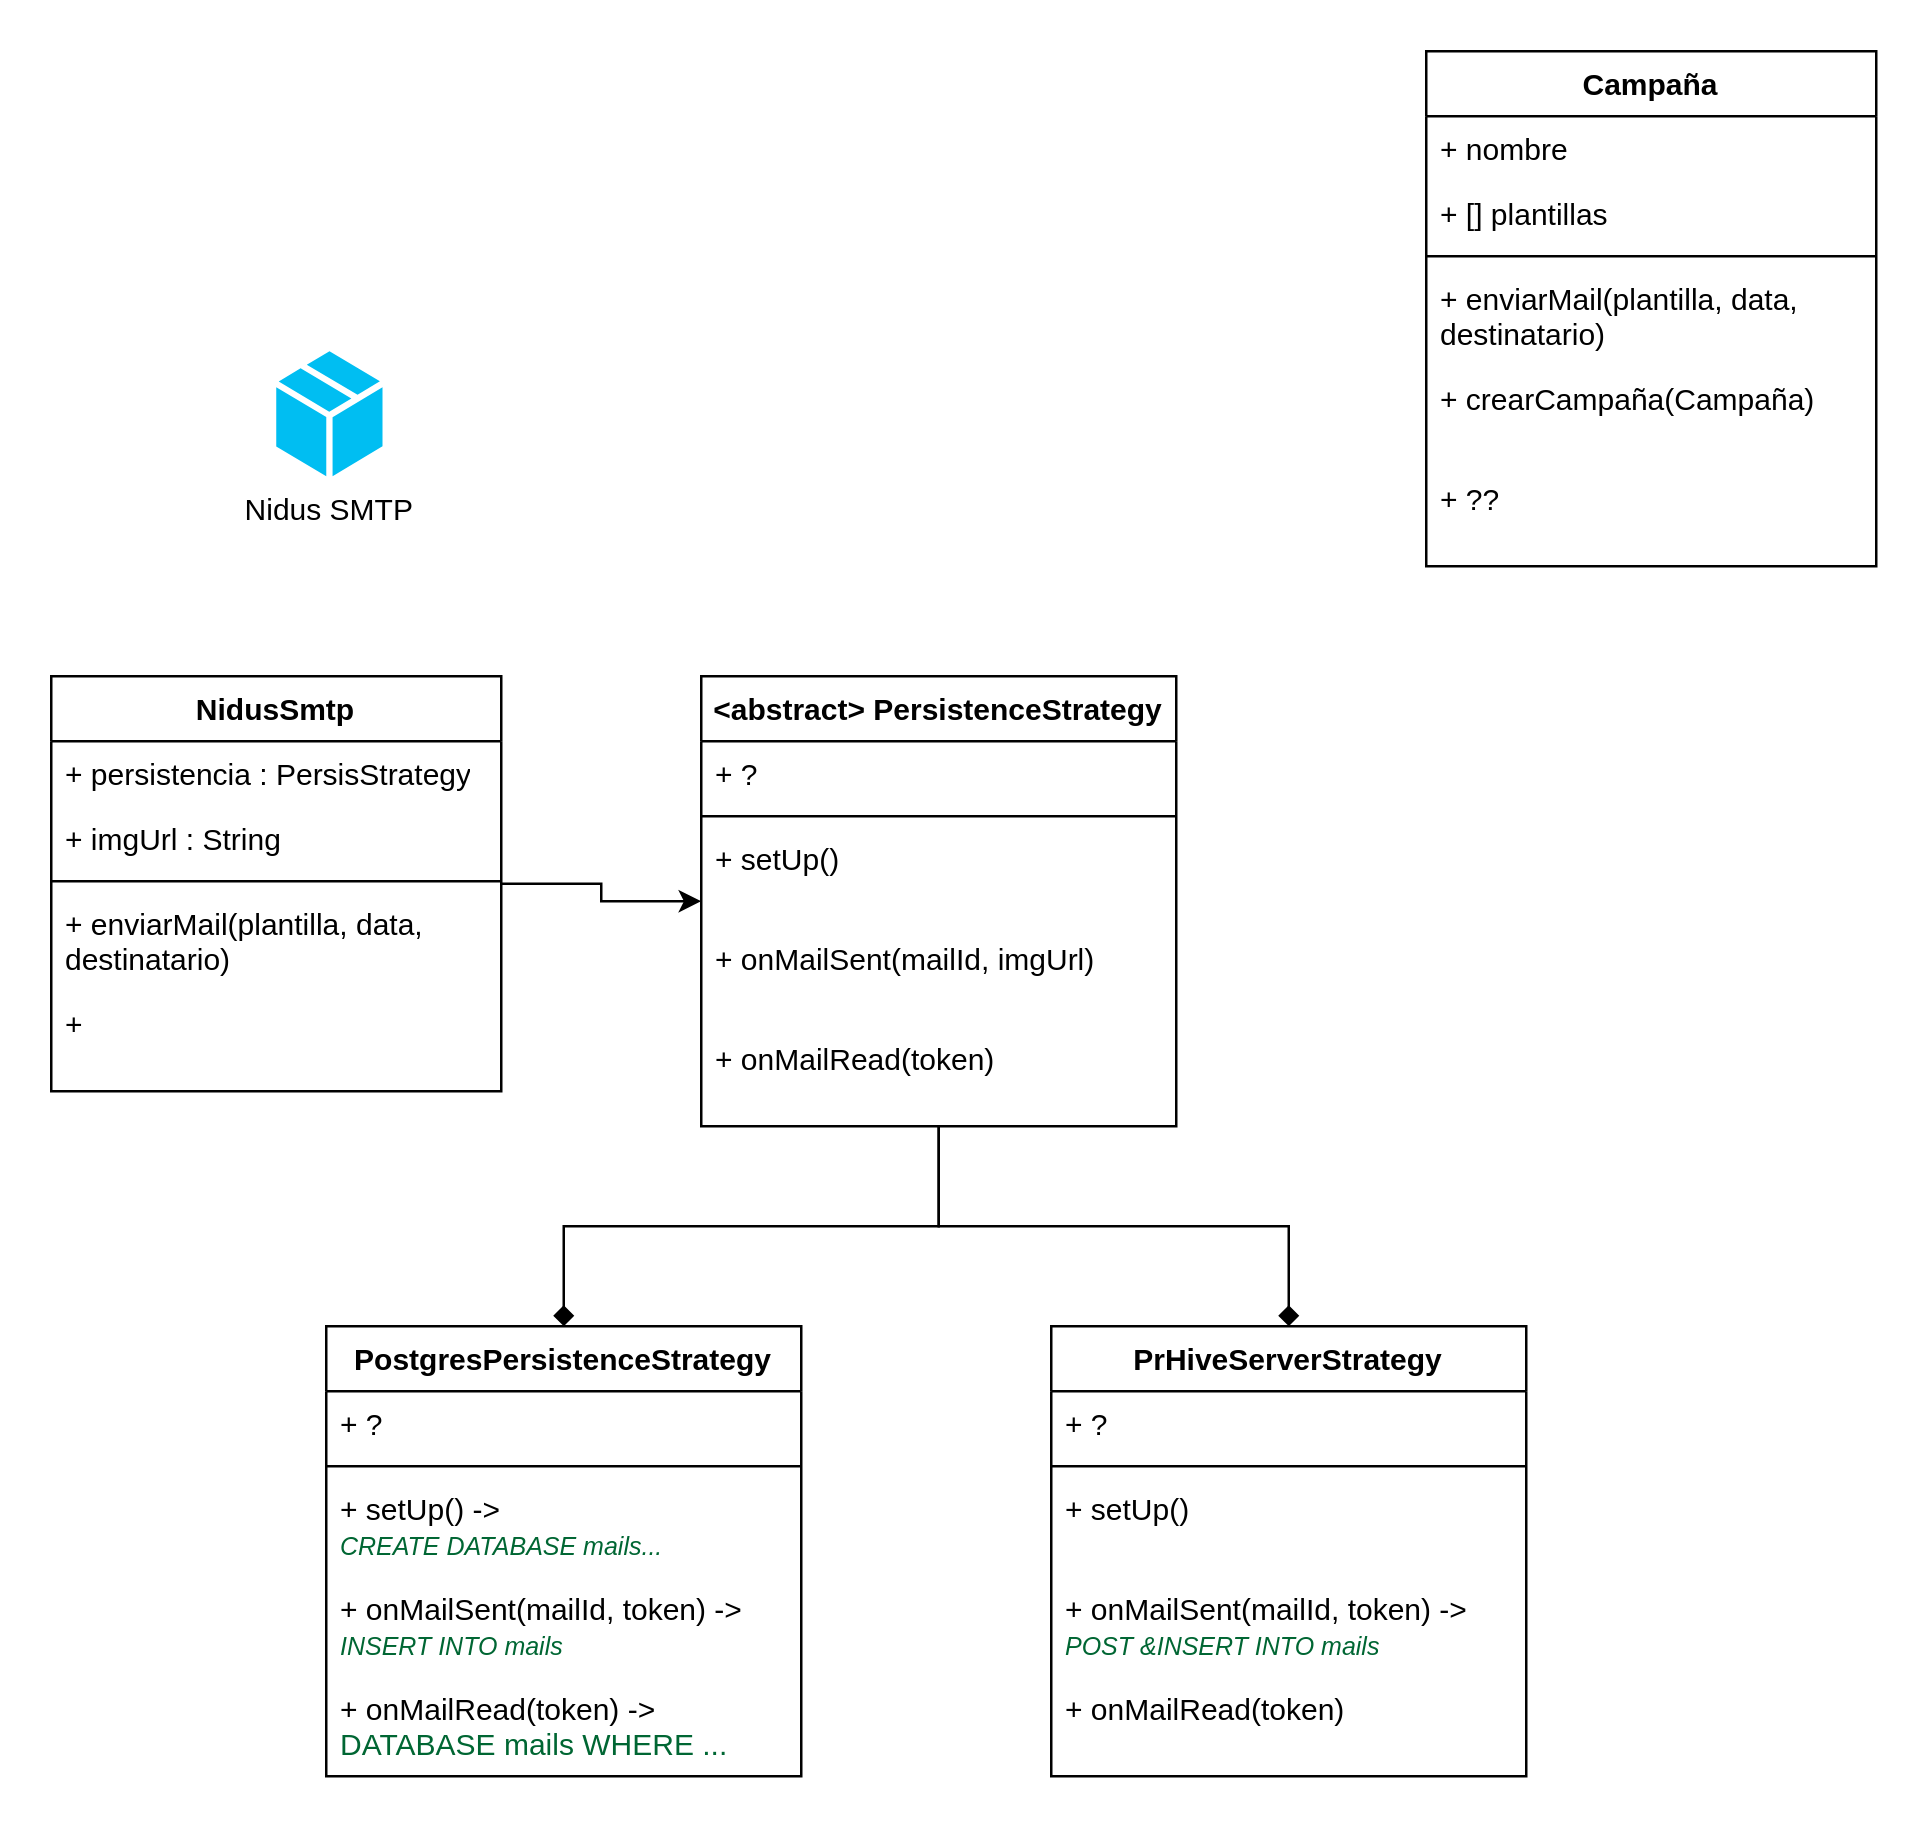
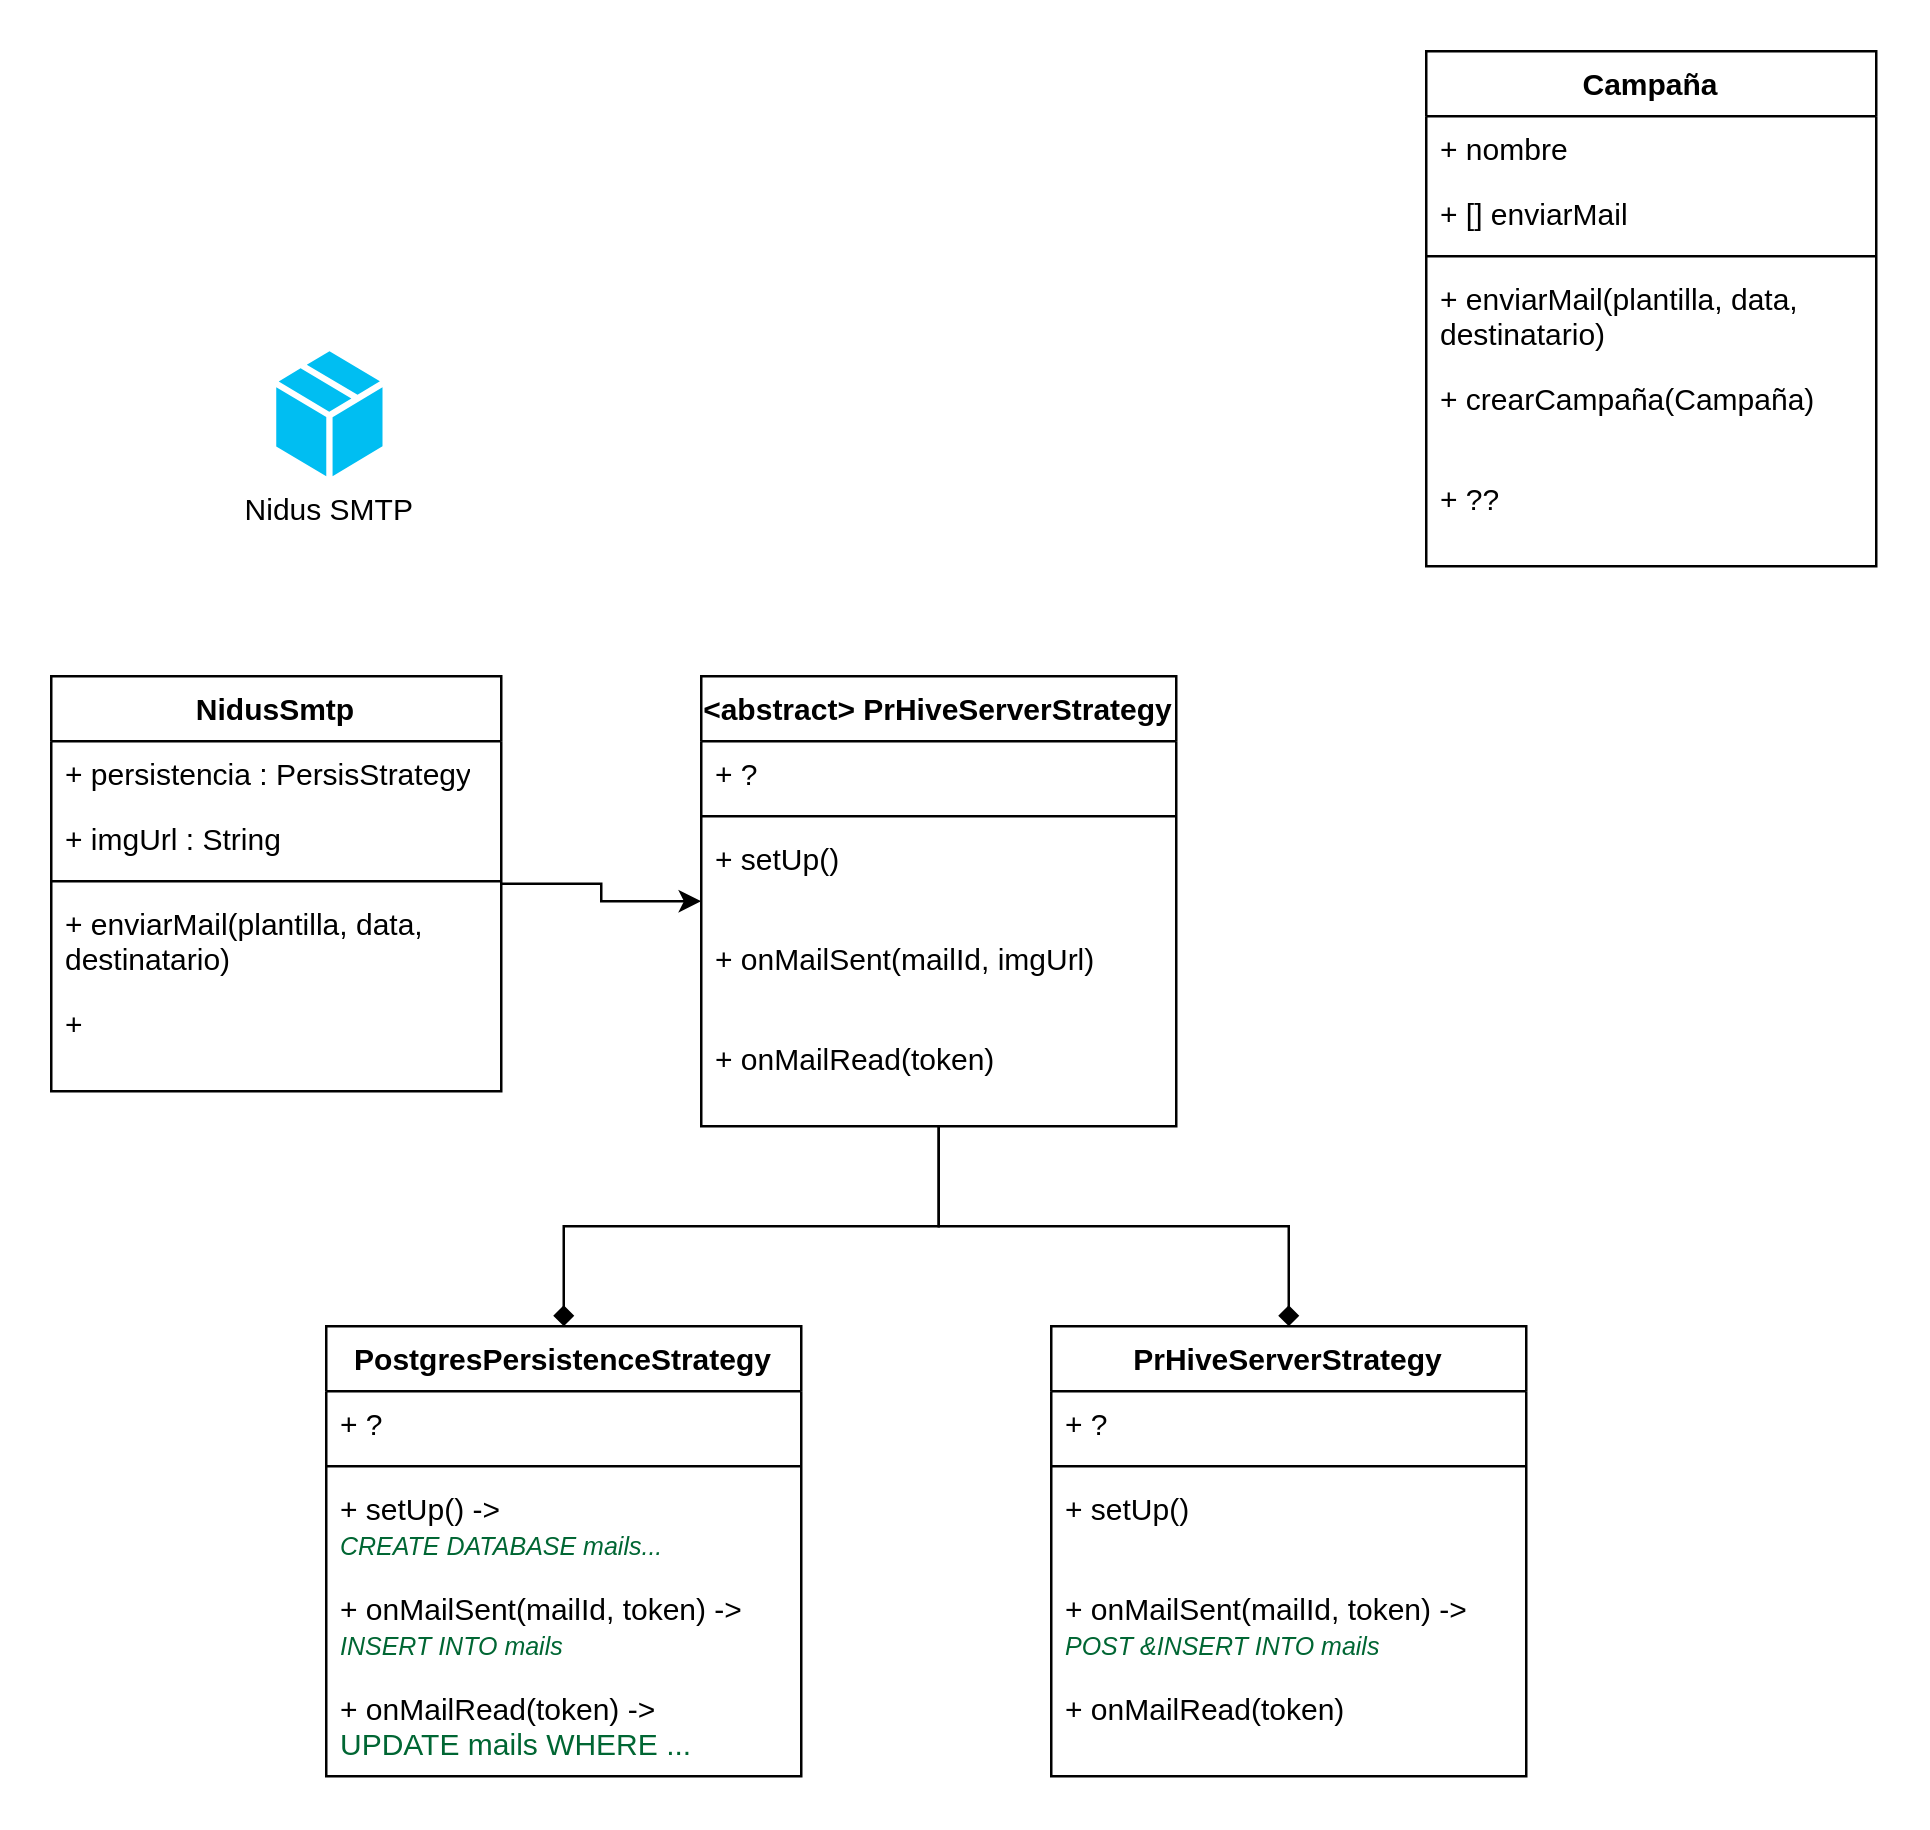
node "+ [] plantillas": label "+ [] plantillas" -> "+ [] enviarMail"
node "<abstract> PersistenceStrategy": label "<abstract> PersistenceStrategy" -> "<abstract> PrHiveServerStrategy"
node "+ onMailRead(token) -> DATABASE mails WHERE ...": label "+ onMailRead(token) -> DATABASE mails WHERE ..." -> "+ onMailRead(token) -> UPDATE mails WHERE ..."
